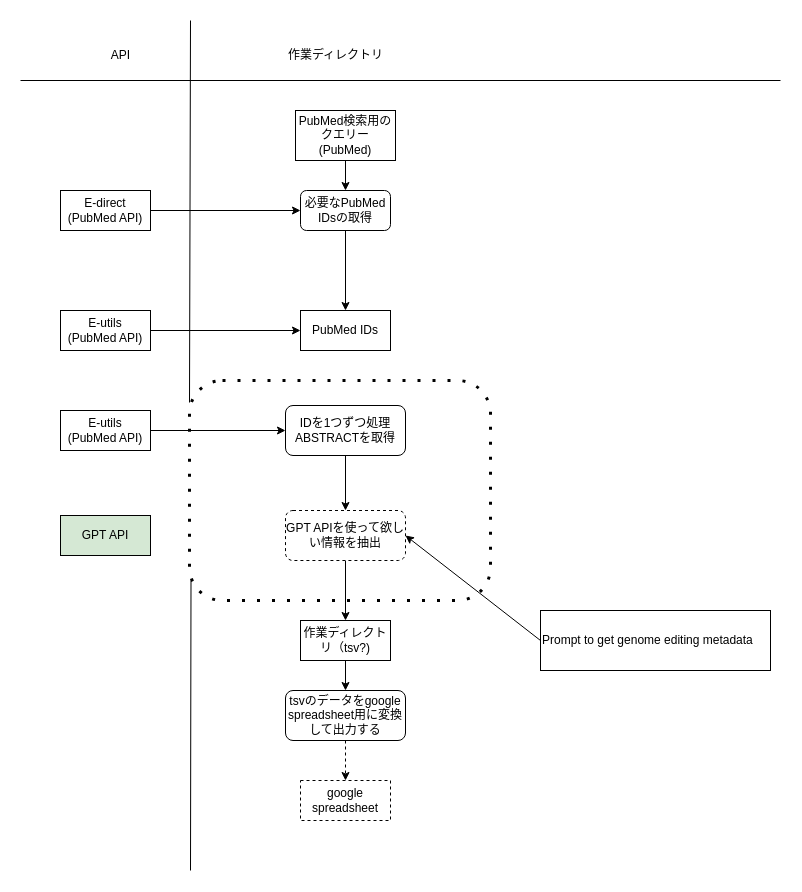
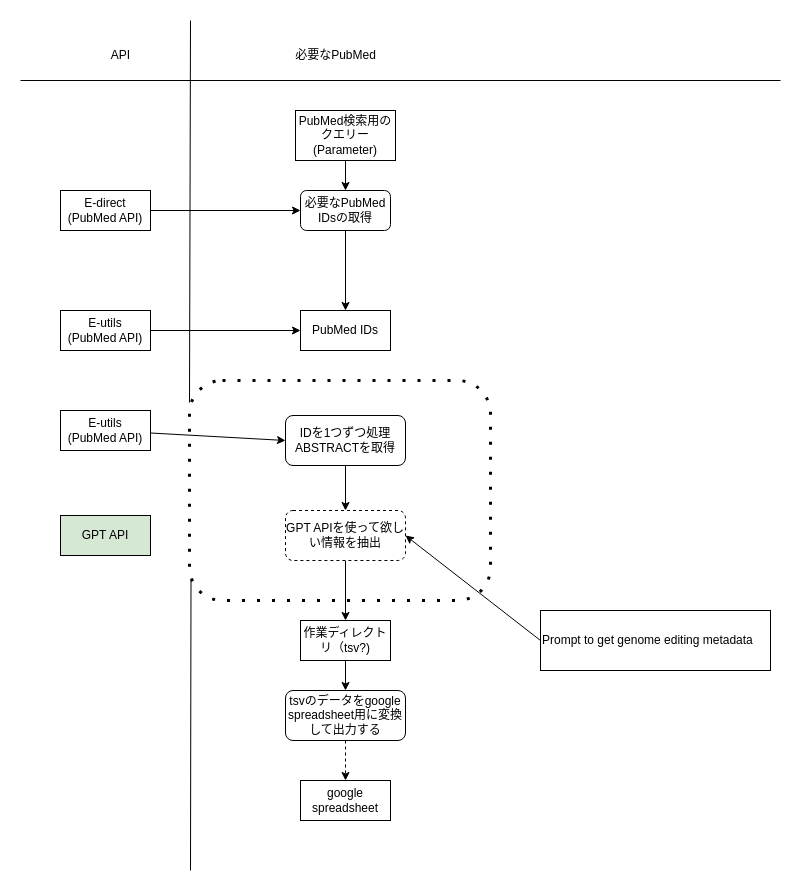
node "作業ディレクトリ": label "作業ディレクトリ" -> "必要なPubMed"
node "PubMed検索用のクエリー (PubMed)": label "PubMed検索用のクエリー (PubMed)" -> "PubMed検索用のクエリー (Parameter)"
node "IDを1つずつ処理 ABSTRACTを取得": moved (346, 431) -> (346, 441)
node "google spreadsheet": style dashed -> solid
